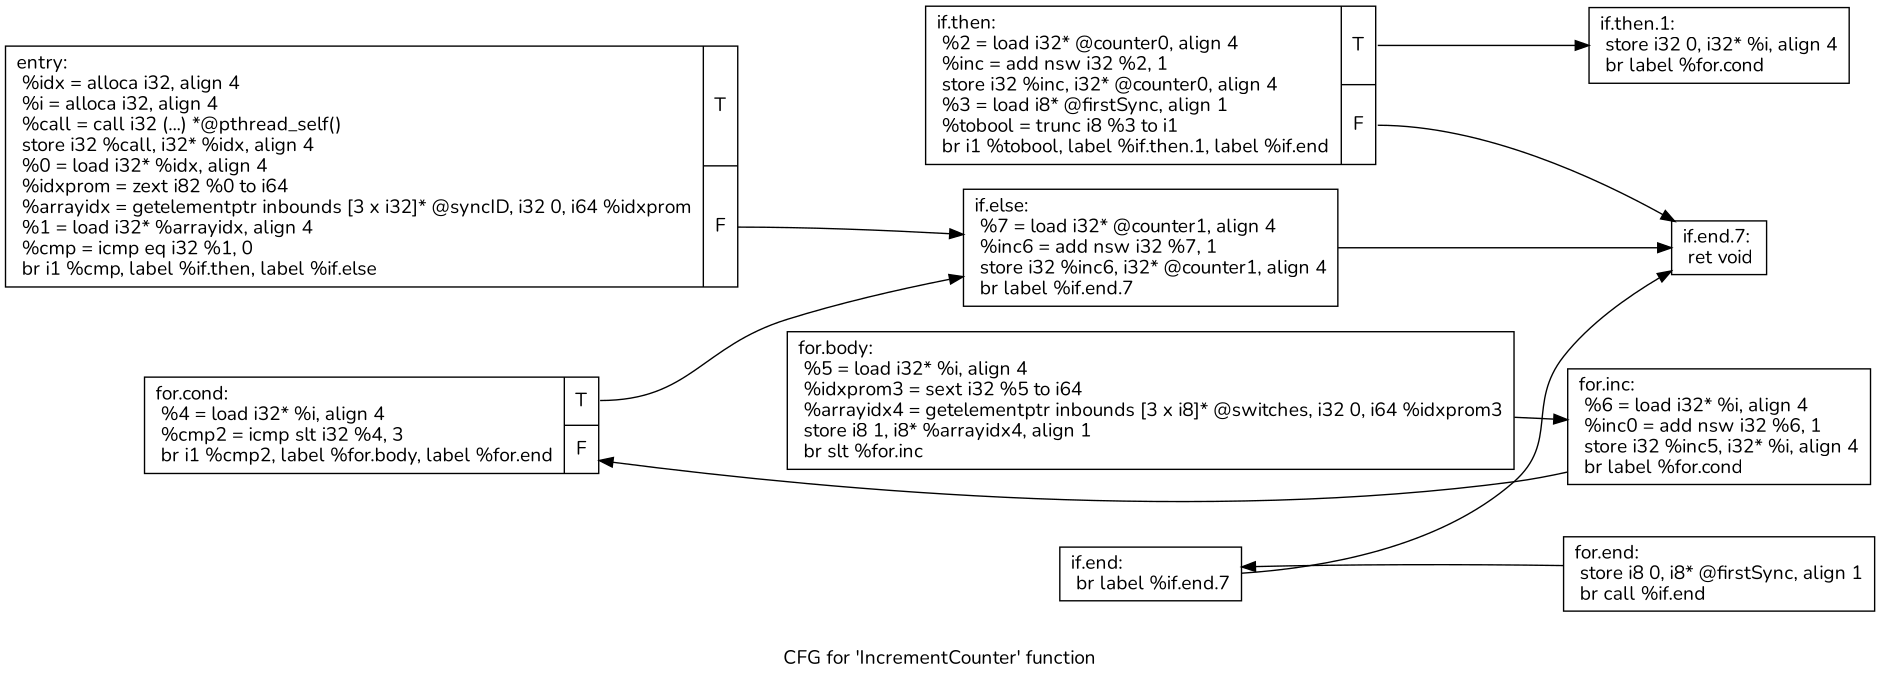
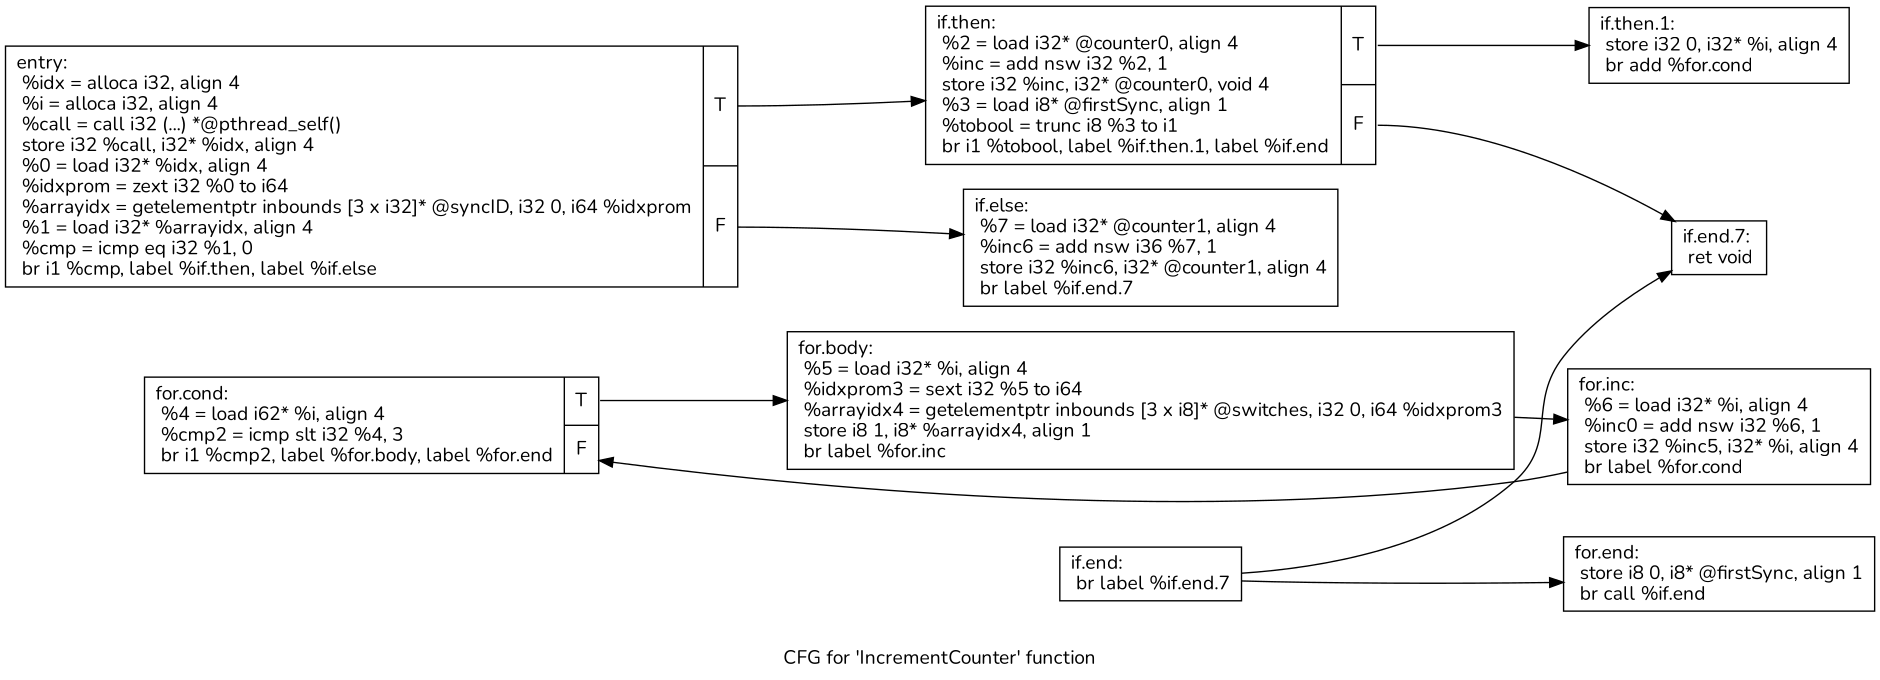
node "if.then.1:": text "br label %for.cond" -> "br add %for.cond"
node "if.then:": text "store i32 %inc, i32* @counter0, align 4" -> "store i32 %inc, i32* @counter0, void 4"
edge "entry:" -> "if.then:": added
node "entry:": text "%idxprom = zext i82 %0 to i64" -> "%idxprom = zext i32 %0 to i64"
node "if.else:": text "%inc6 = add nsw i32 %7, 1" -> "%inc6 = add nsw i36 %7, 1"
edge "if.else:" -> "if.end.7:": removed
edge "for.cond:" -> "if.else:": now "for.cond:" -> "for.body:"
node "for.cond:": text "%4 = load i32* %i, align 4" -> "%4 = load i62* %i, align 4"
node "for.body:": text "br slt %for.inc" -> "br label %for.inc"
edge "for.end:" -> "if.end:": reversed
